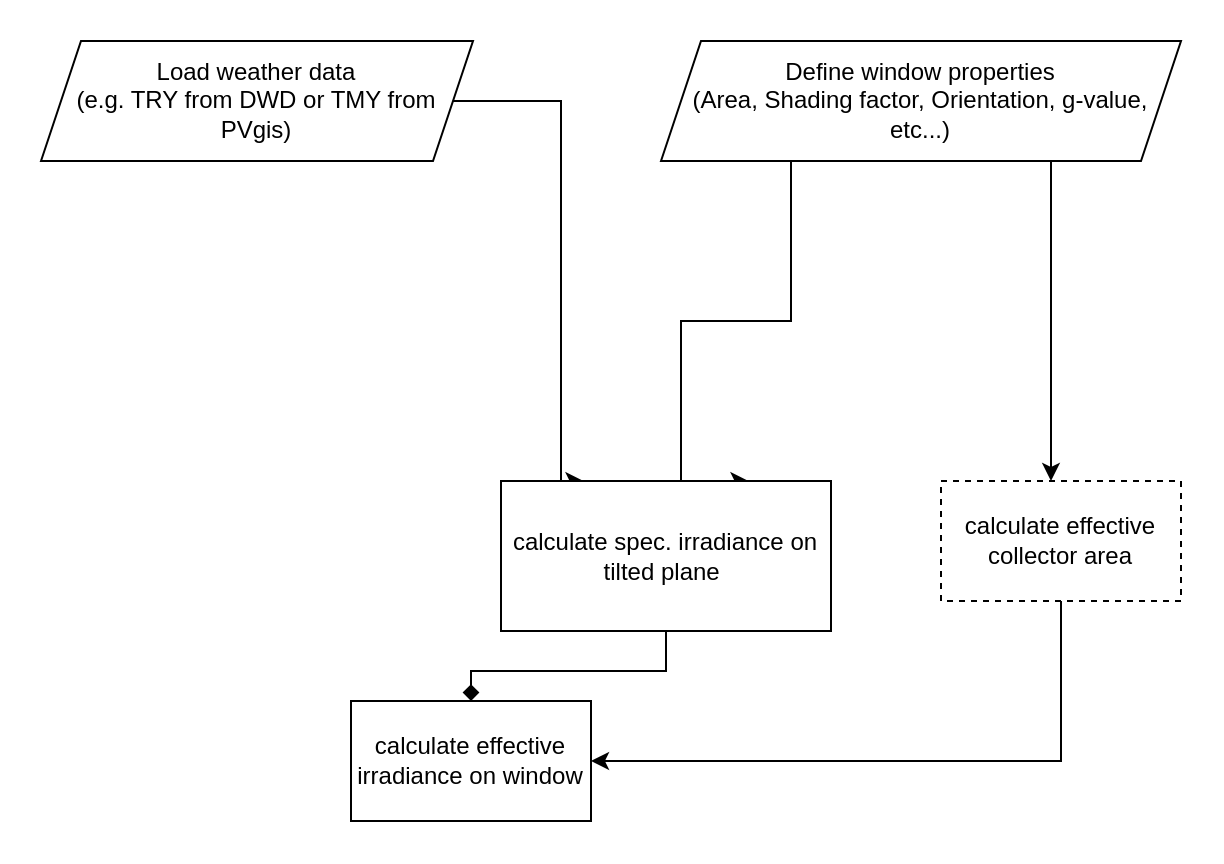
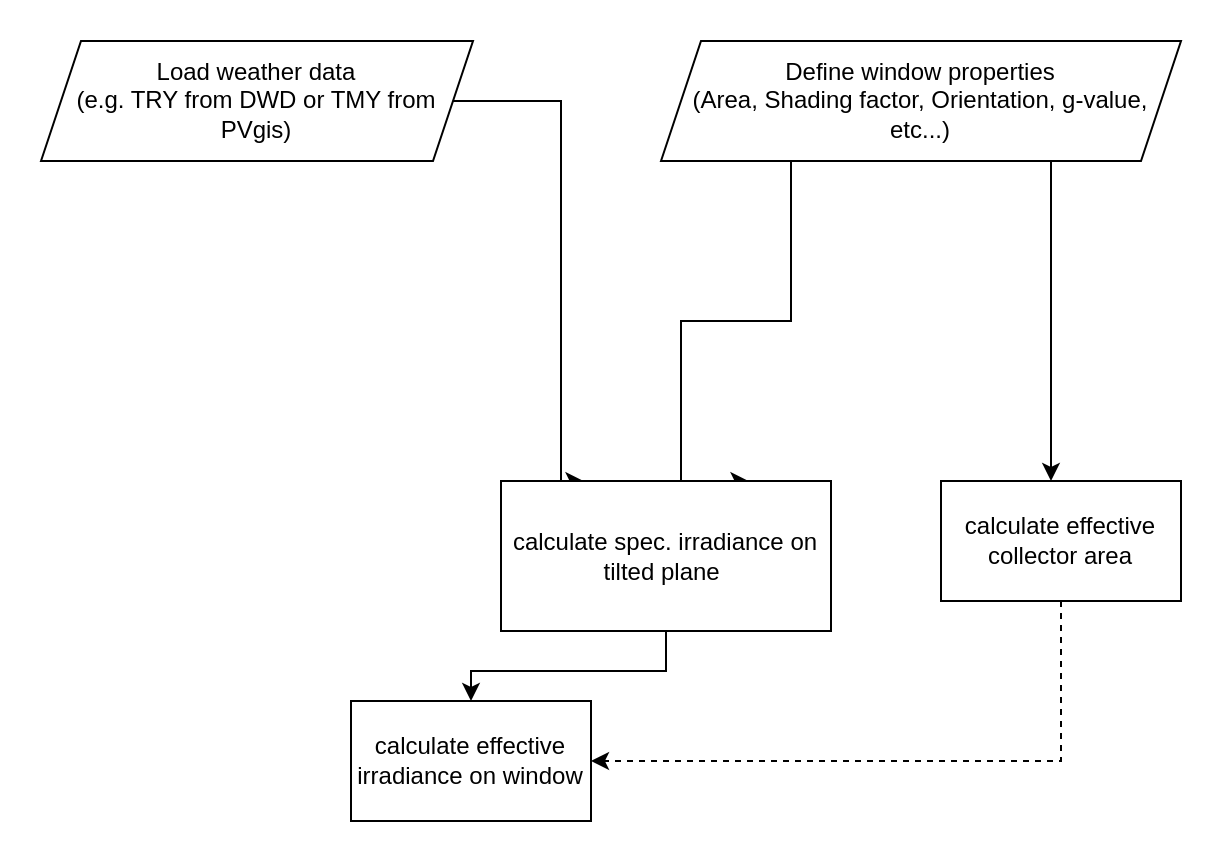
node "calculate effective collector area": style dashed -> solid
edge "calculate spec. irradiance on tilted plane" -> "calculate effective irradiance on window": arrowhead diamond -> classic
edge "calculate effective collector area" -> "calculate effective irradiance on window": style solid -> dashed
